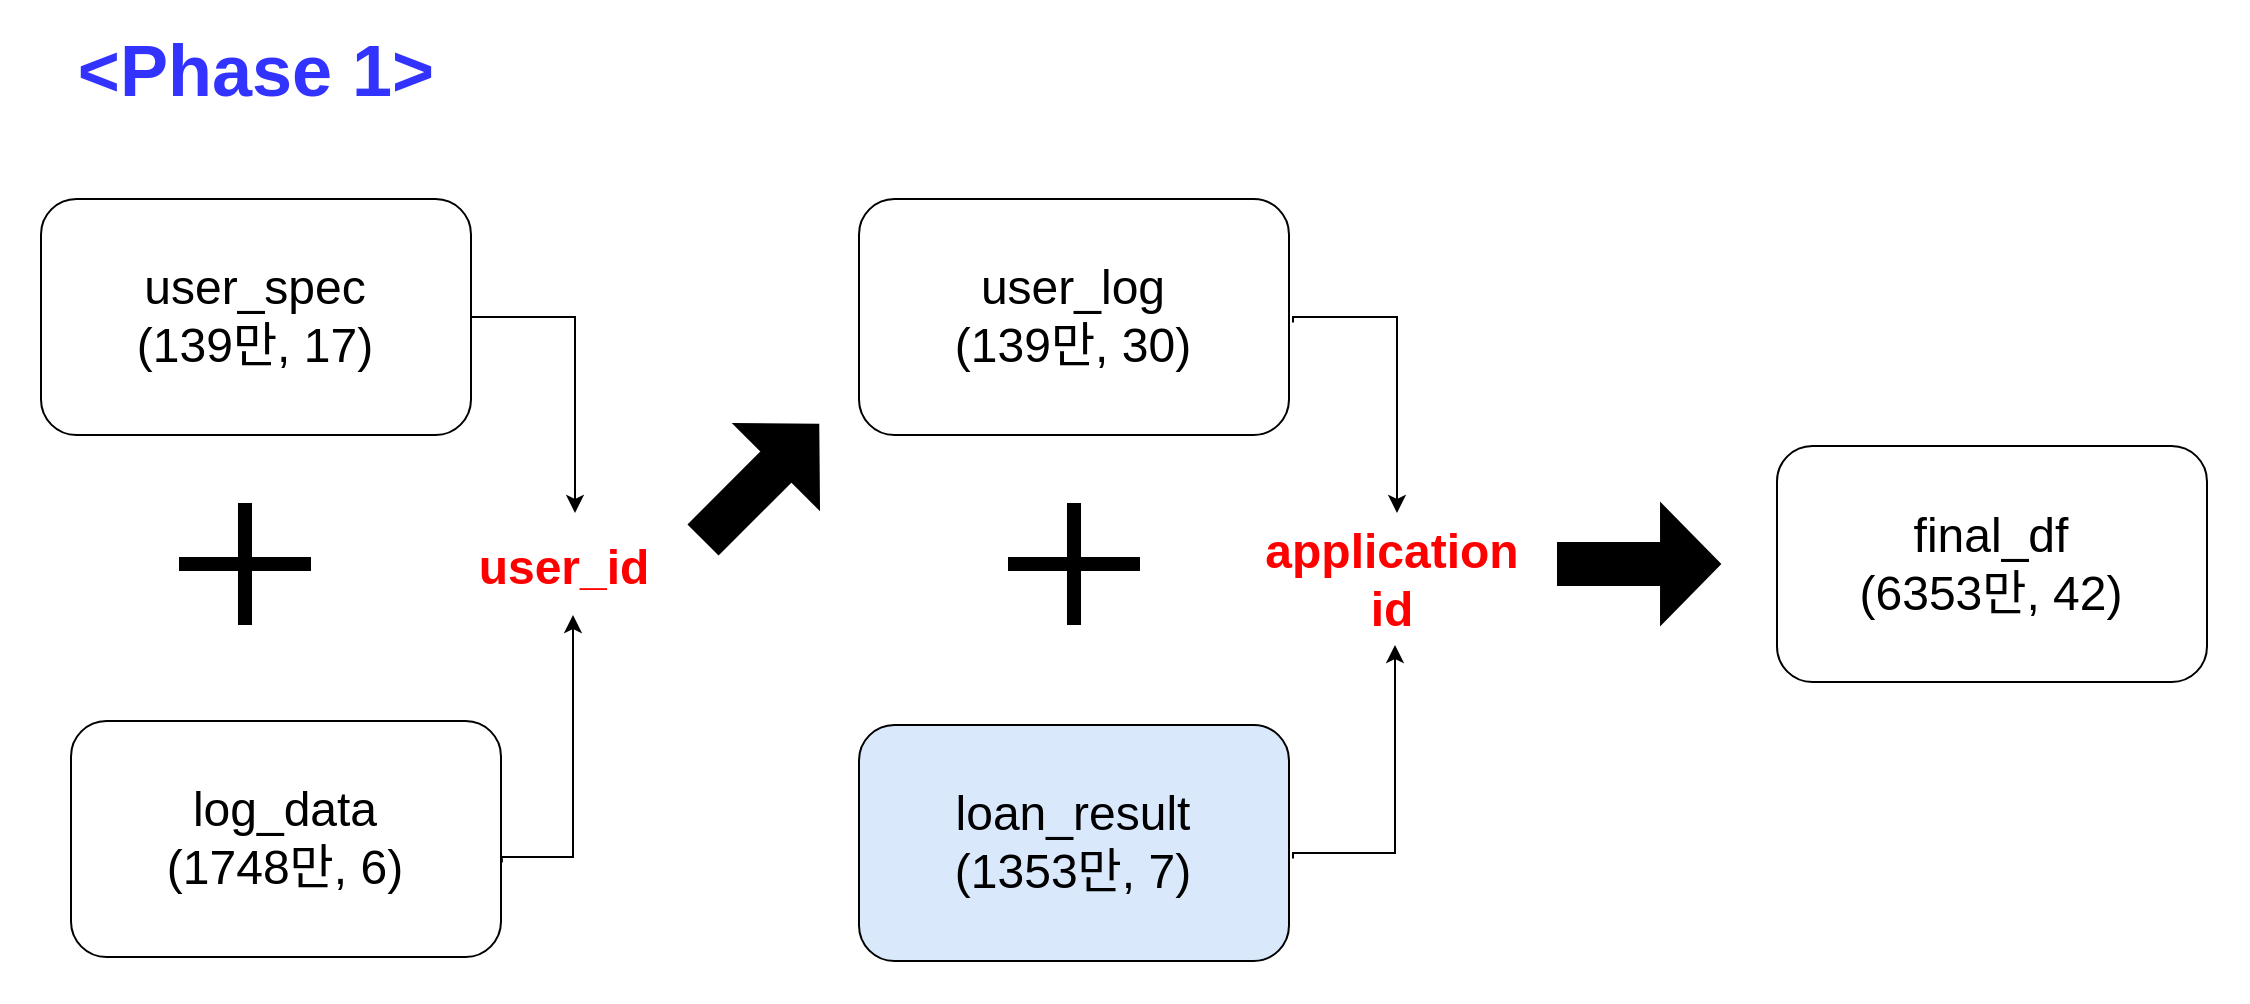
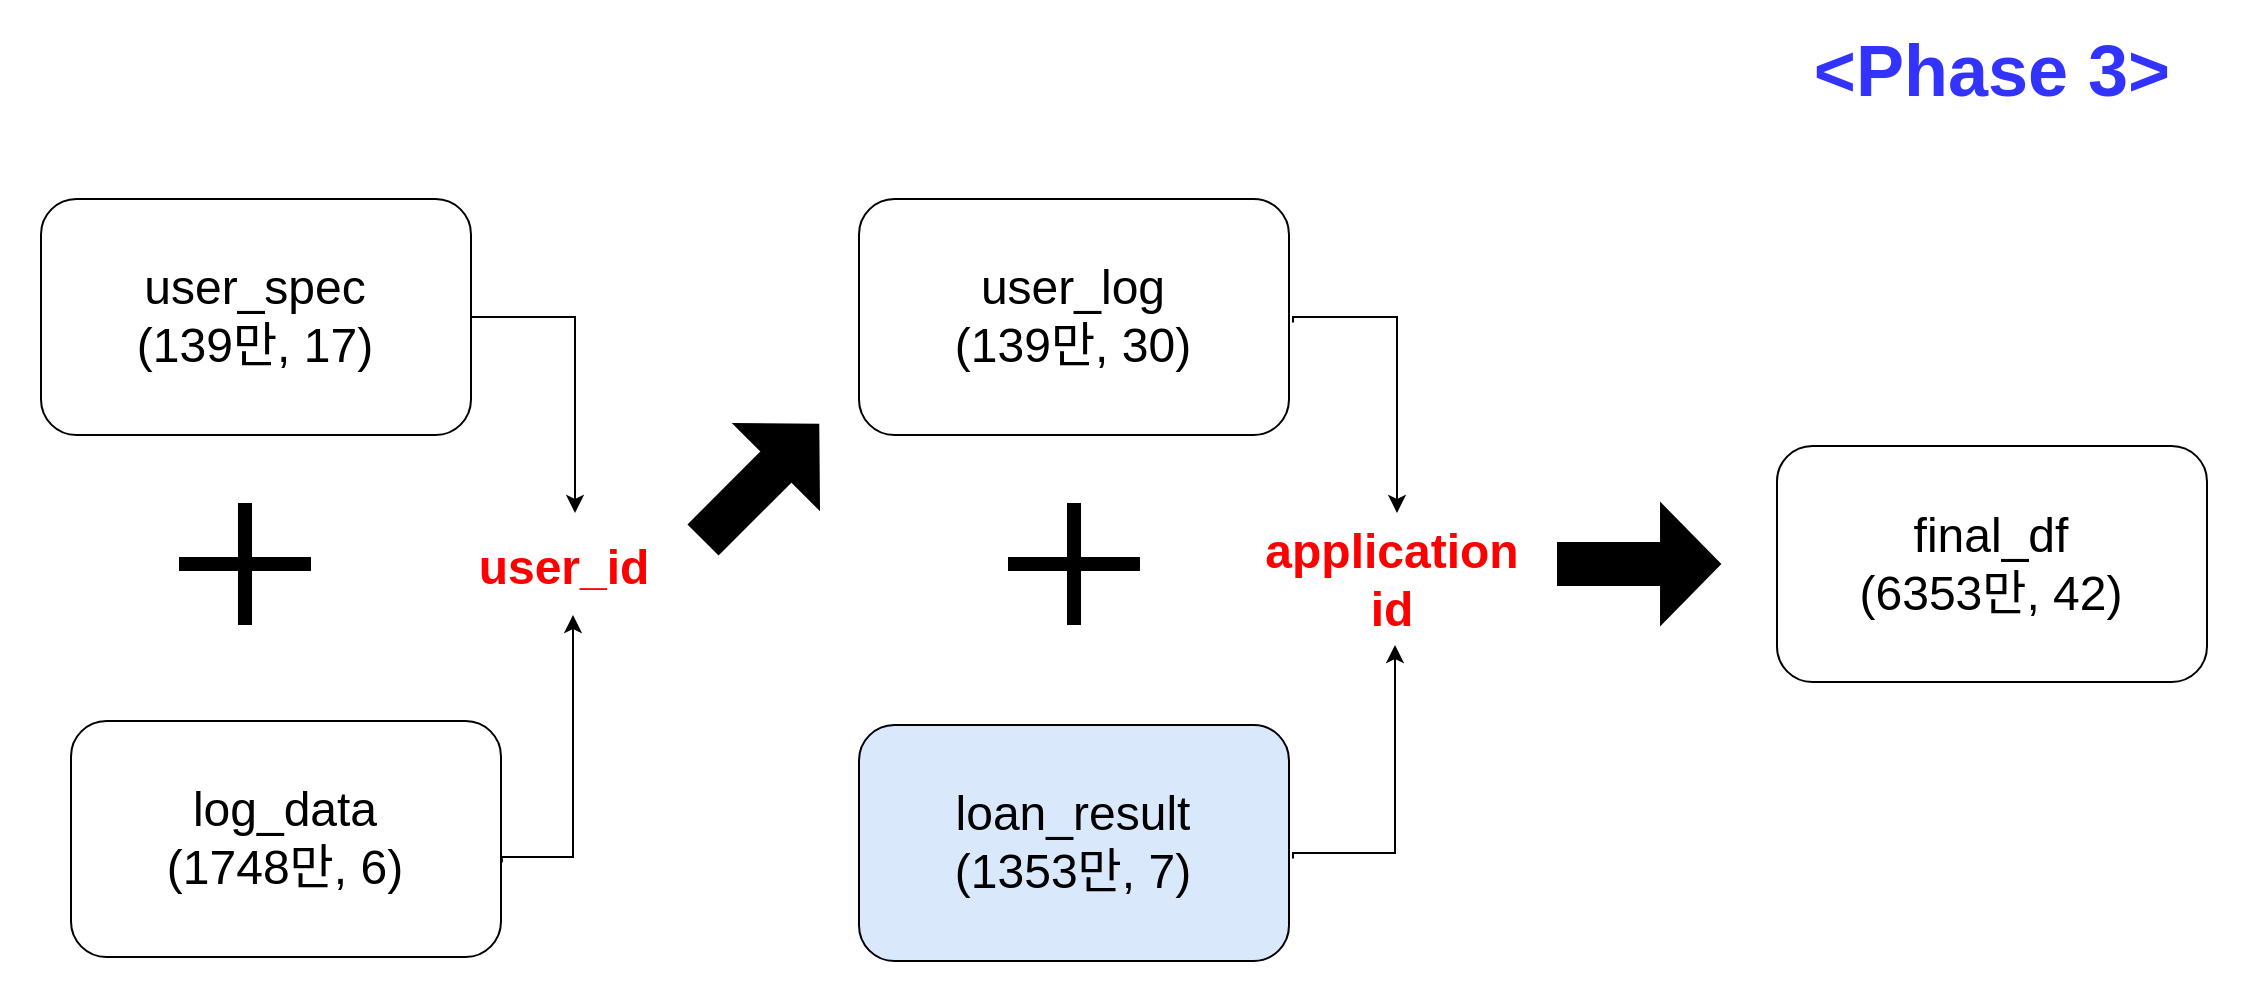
node "<Phase 1>": removed
node "<Phase 3>": added
